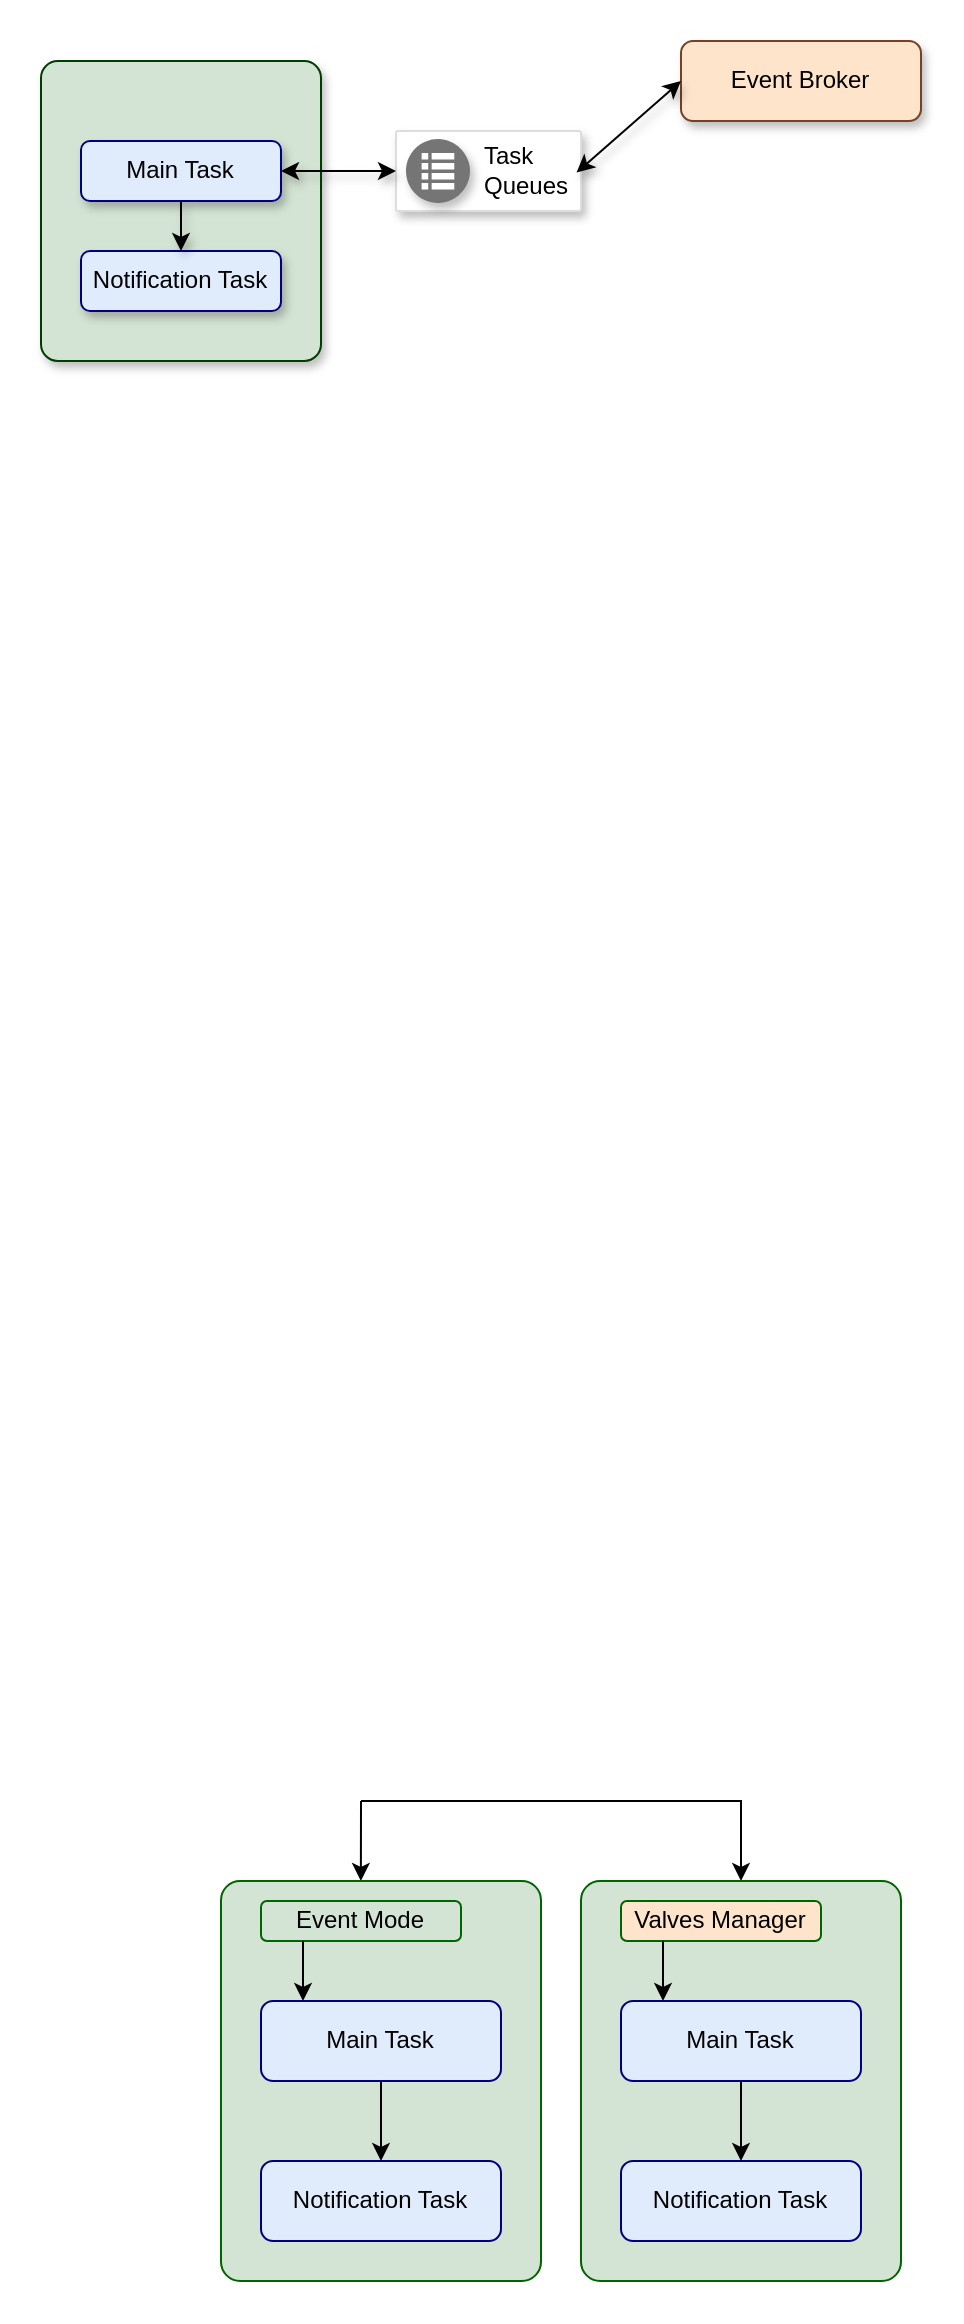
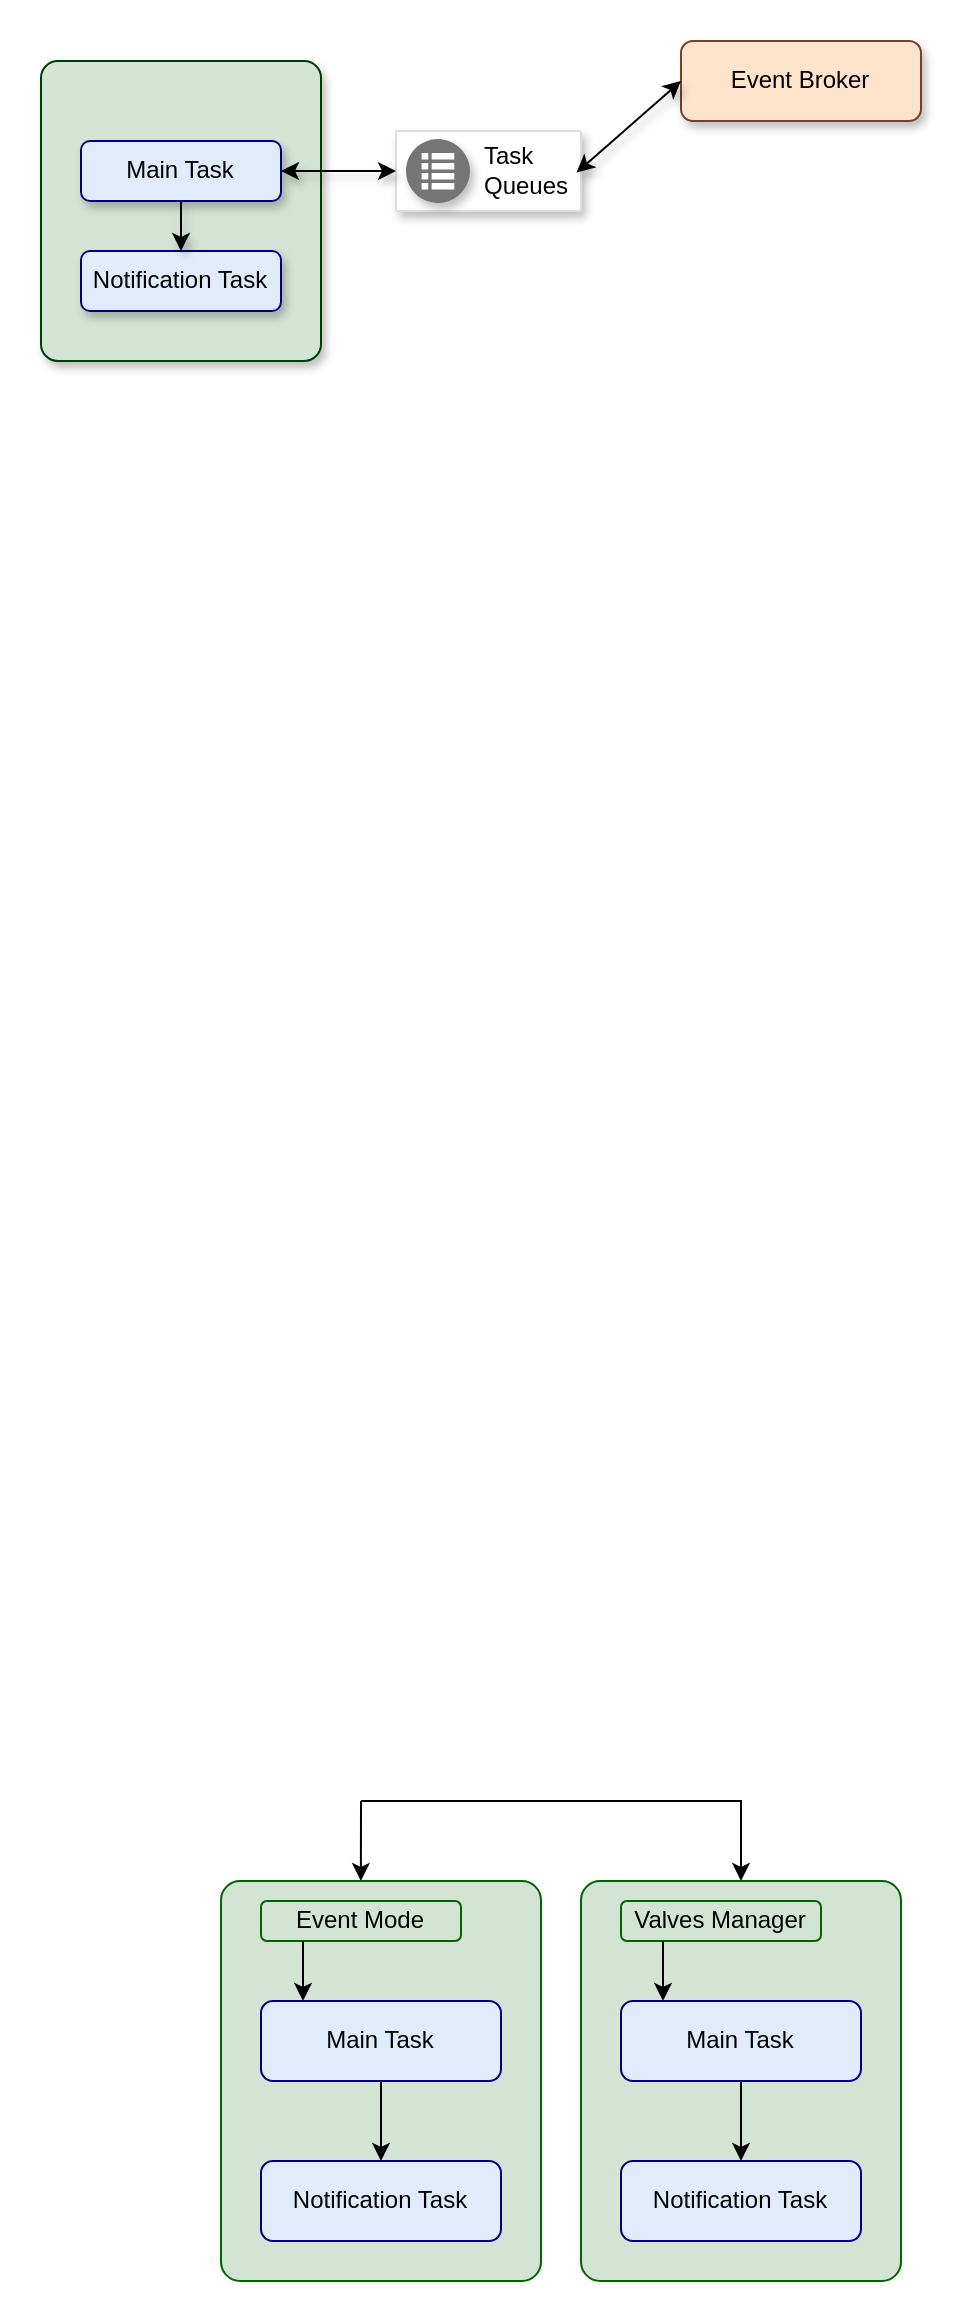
node "Valves Manager": fillcolor #ffe4cc -> #d4e4d4
